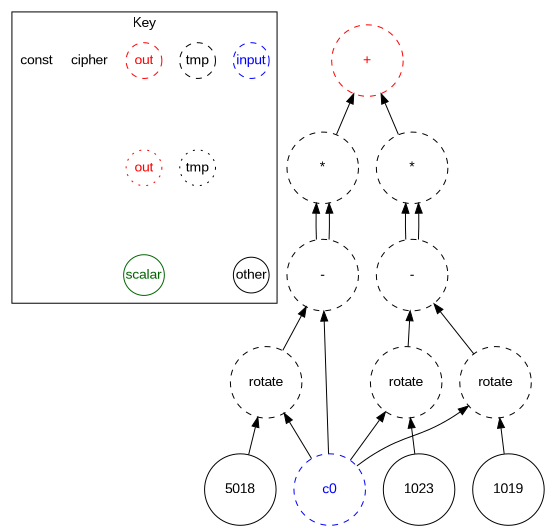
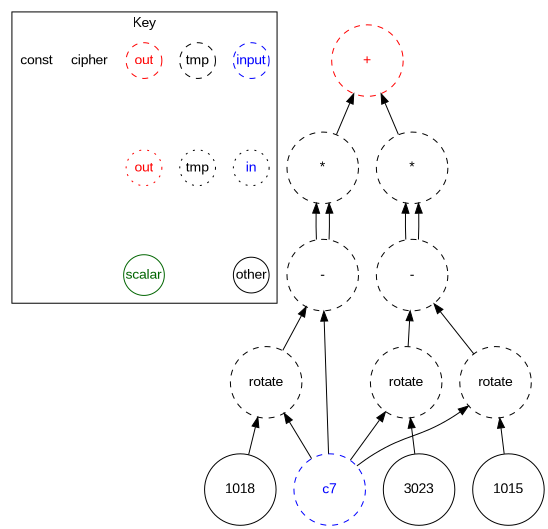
node "in": added
node "5018": label "5018" -> "1018"
node "c0": label "c0" -> "c7"
node "1023": label "1023" -> "3023"
node "1019": label "1019" -> "1015"
